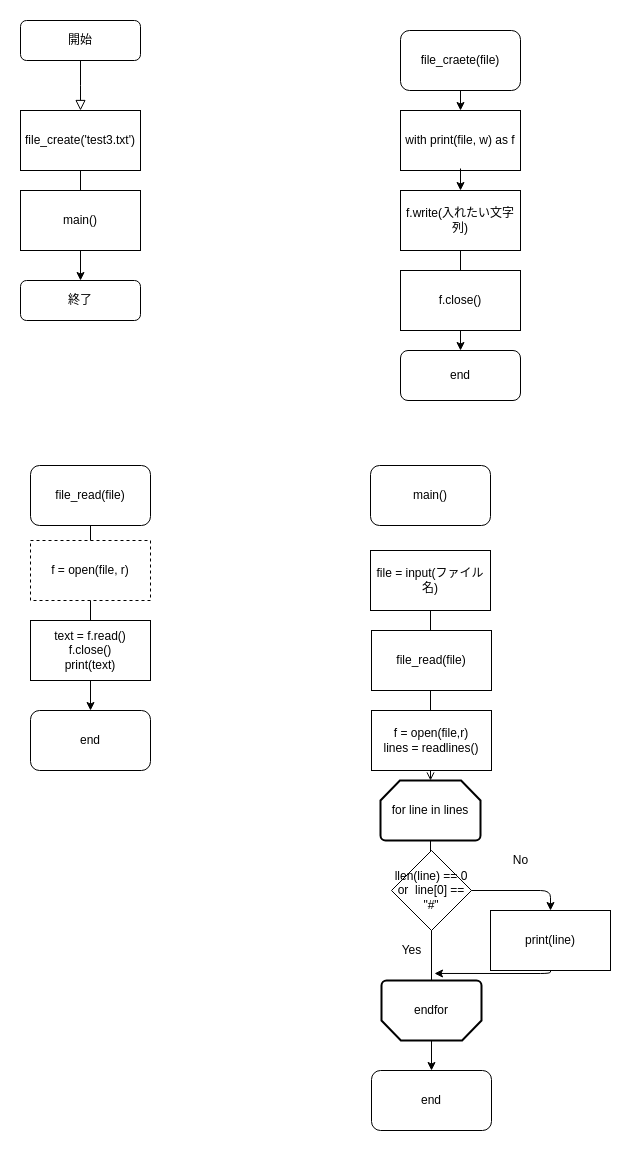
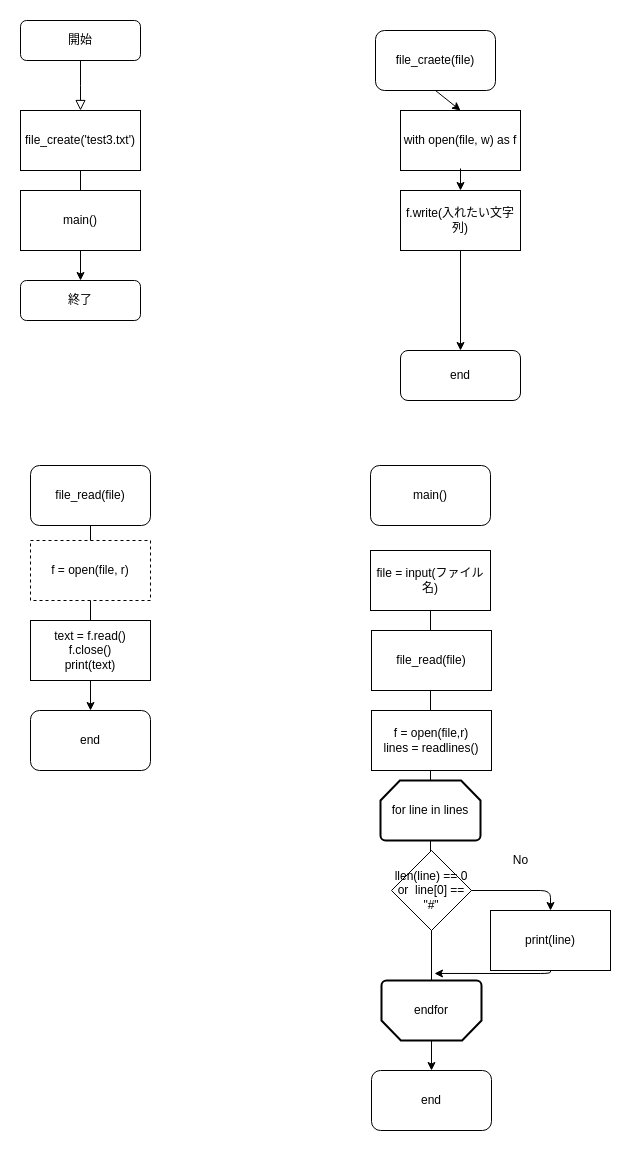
node "file_craete(file)": moved (461, 61) -> (436, 61)
node "with print(file, w) as f": label "with print(file, w) as f" -> "with open(file, w) as f"
node "f.close()": removed
edge "file = input(ファイル名)" -> "for line in lines": arrowhead open -> none
node "Yes": removed
